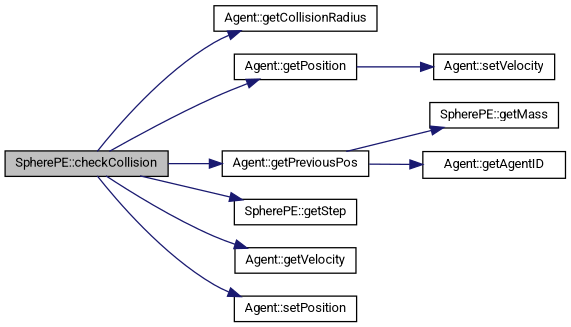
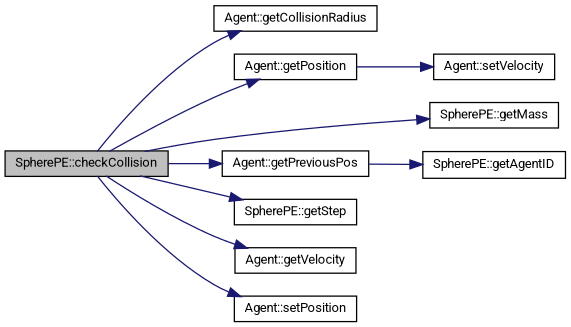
edge "Agent::getPreviousPos" -> "SpherePE::getMass": now "SpherePE::checkCollision" -> "SpherePE::getMass"
node "Agent::getAgentID": label "Agent::getAgentID" -> "SpherePE::getAgentID"
